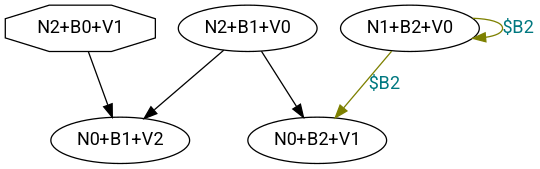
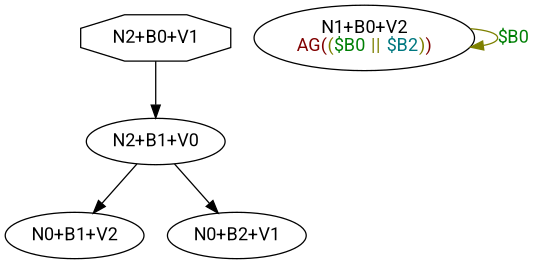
node "N1+B2+V0": removed
node "N1+B0+V2": added
edge "N2+B0+V1" -> "N0+B1+V2": now "N2+B0+V1" -> "N2+B1+V0"
